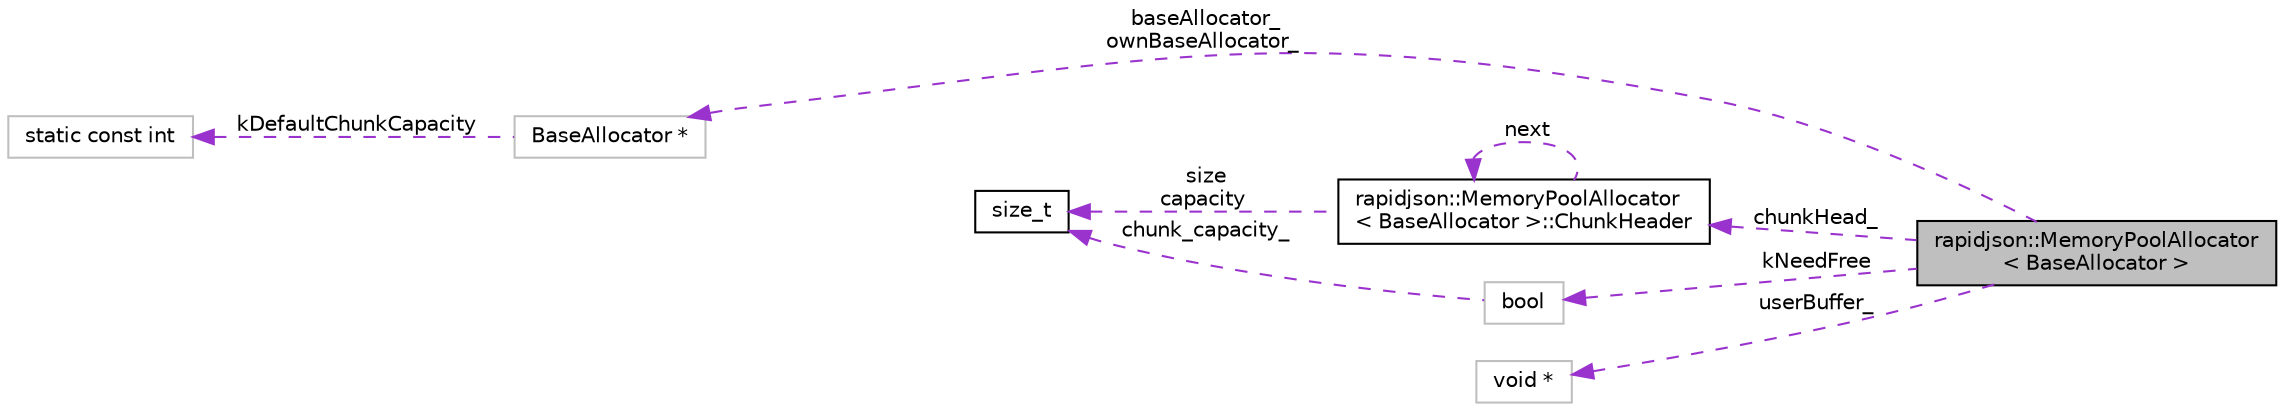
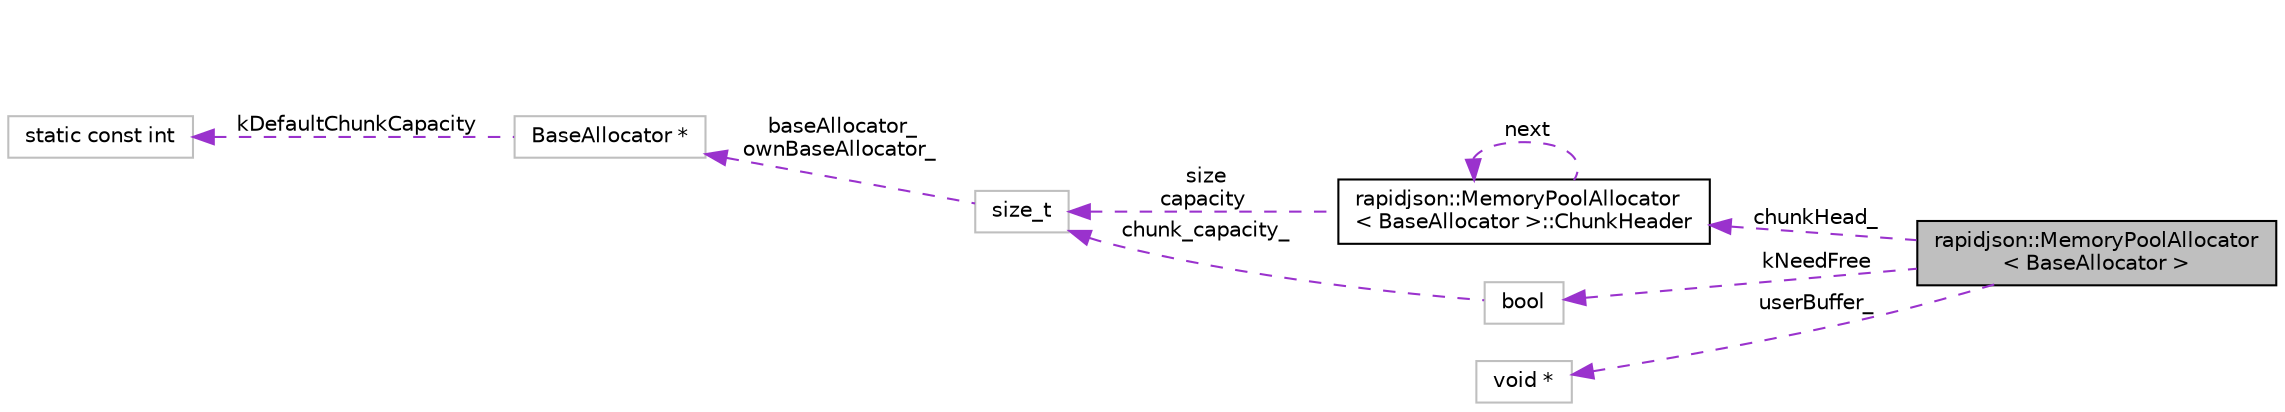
edge "rapidjson::MemoryPoolAllocator < BaseAllocator >" -> "BaseAllocator *": now "size_t" -> "BaseAllocator *"
node "size_t": color black -> grey75
